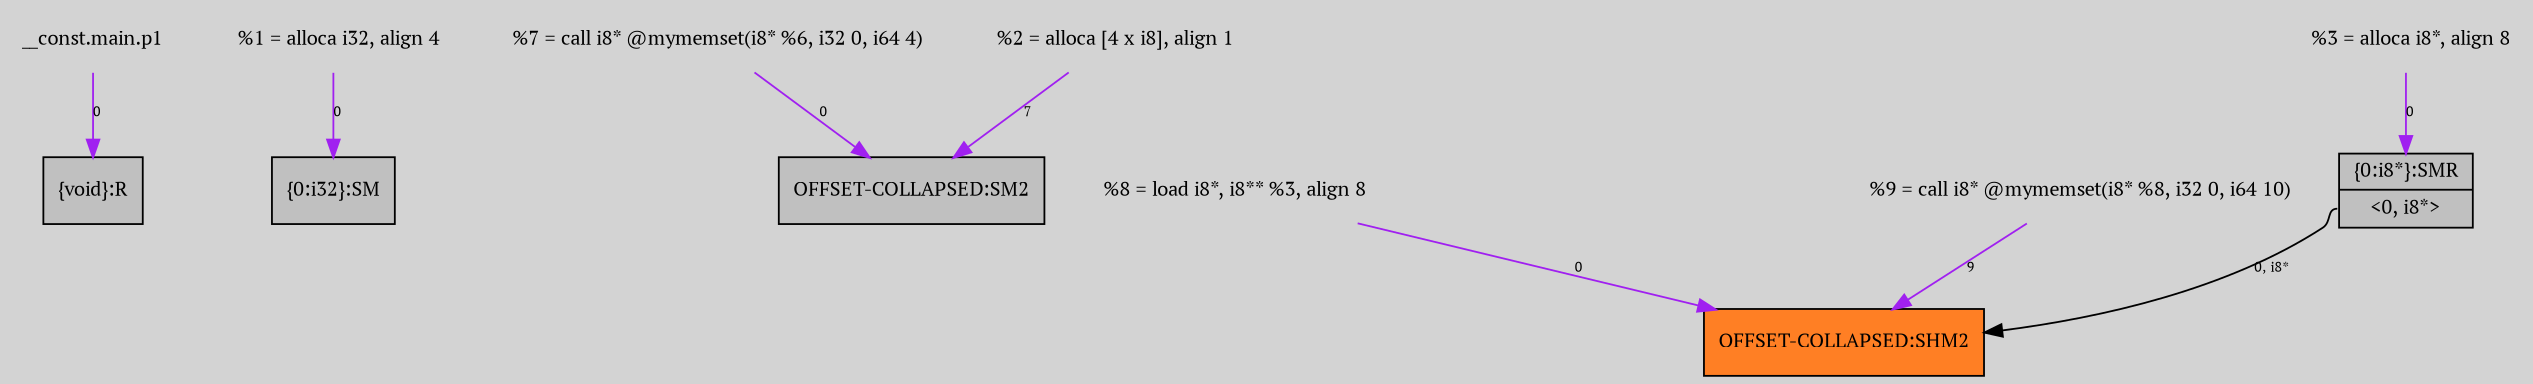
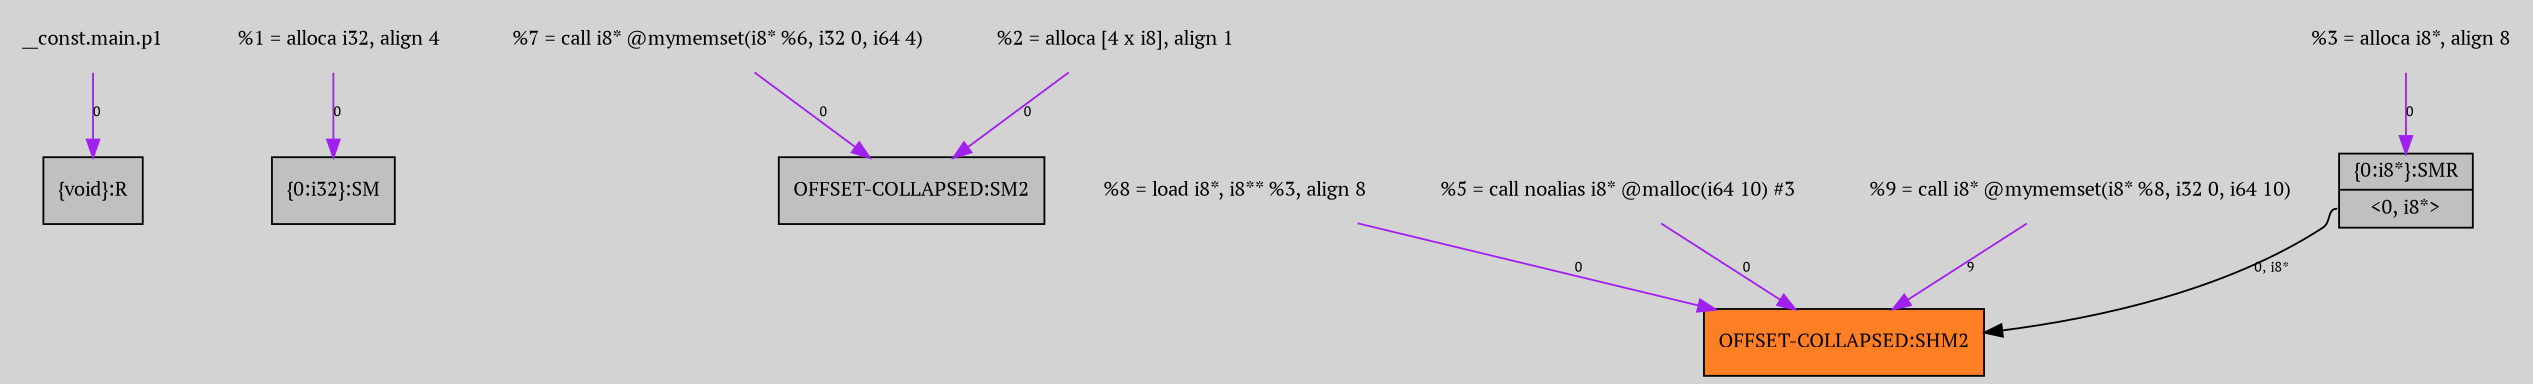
edge "%2 = alloca [4 x i8], align 1" -> "OFFSET-COLLAPSED:SM2": label "7" -> "0"
node "%5 = call noalias i8* @malloc(i64 10) #3": added
